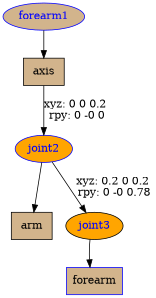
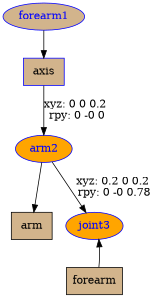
node "axis": color black -> blue
node "joint2": label "joint2" -> "arm2"
node "joint3": color black -> blue
edge "joint3" -> "forearm": reversed
node "forearm": color blue -> black
